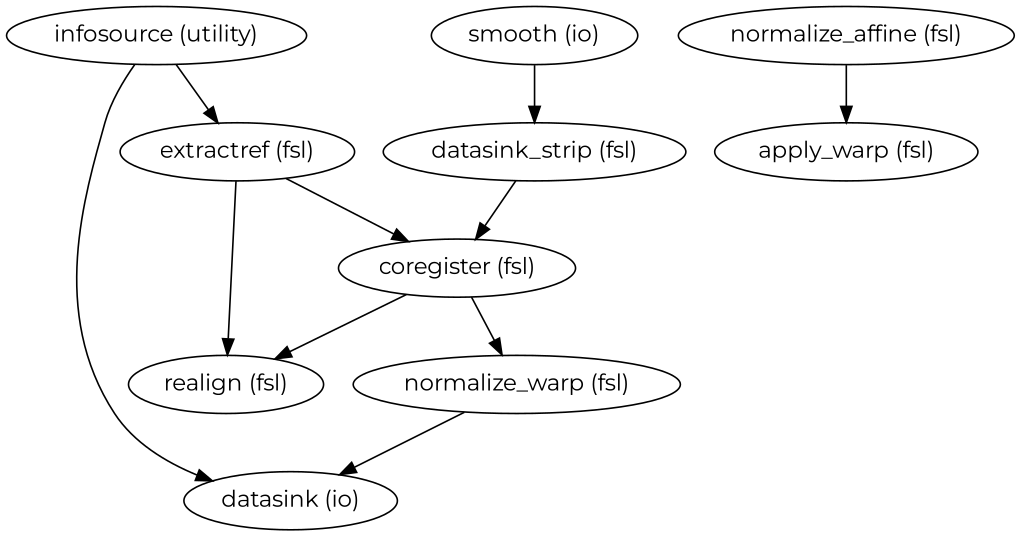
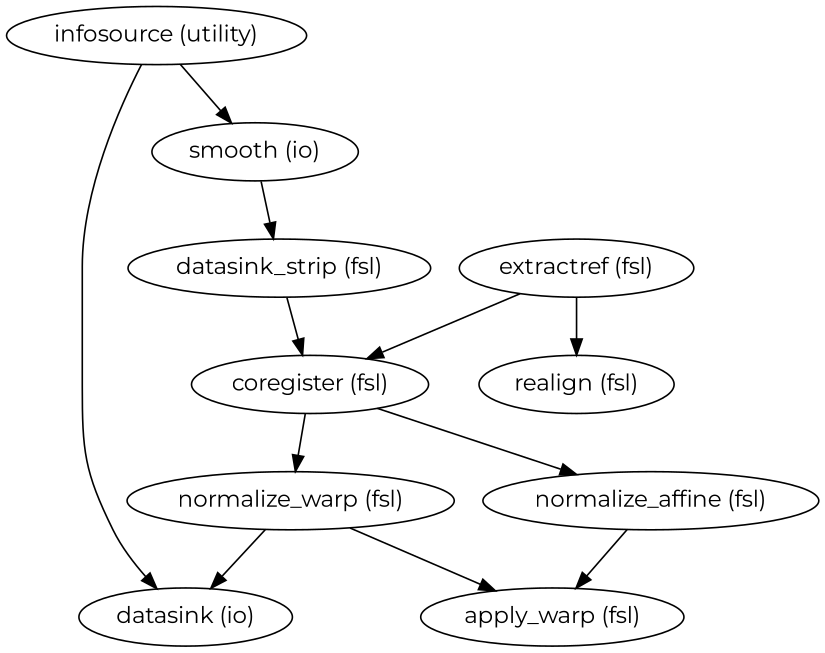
edge "infosource (utility)" -> "extractref (fsl)": now "infosource (utility)" -> "smooth (io)"
edge "coregister (fsl)" -> "realign (fsl)": now "coregister (fsl)" -> "normalize_affine (fsl)"
edge "normalize_warp (fsl)" -> "apply_warp (fsl)": added
